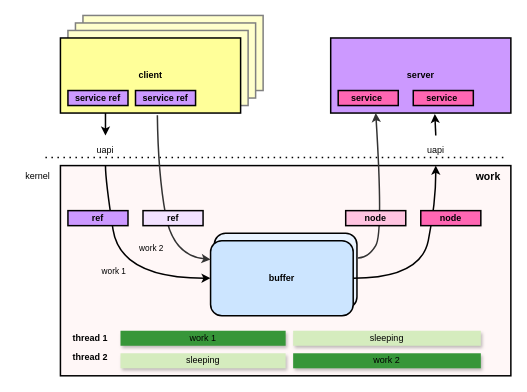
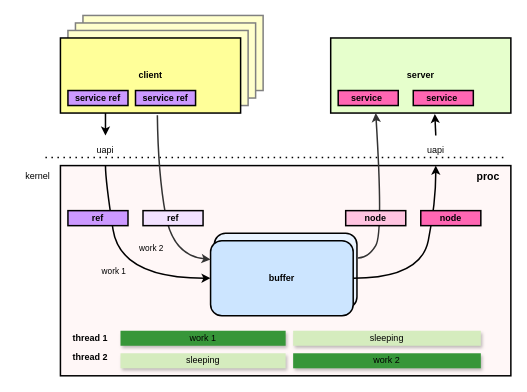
node "server": fillcolor #cc99ff -> #e6ffcc
node "work": label "work" -> "proc"
